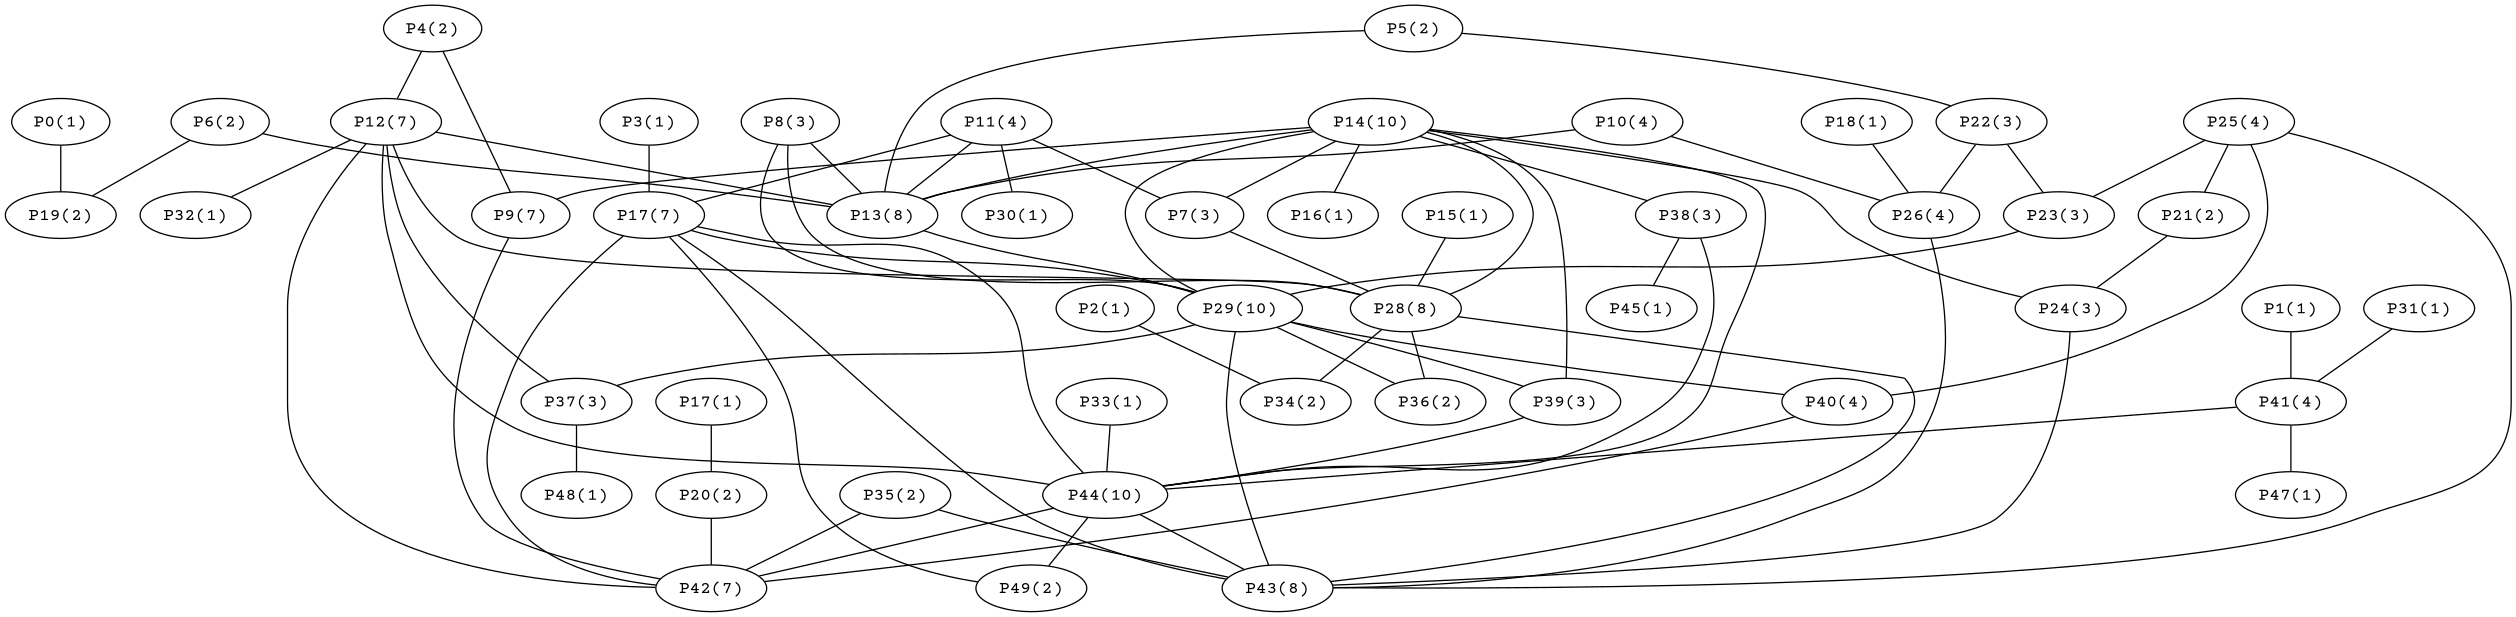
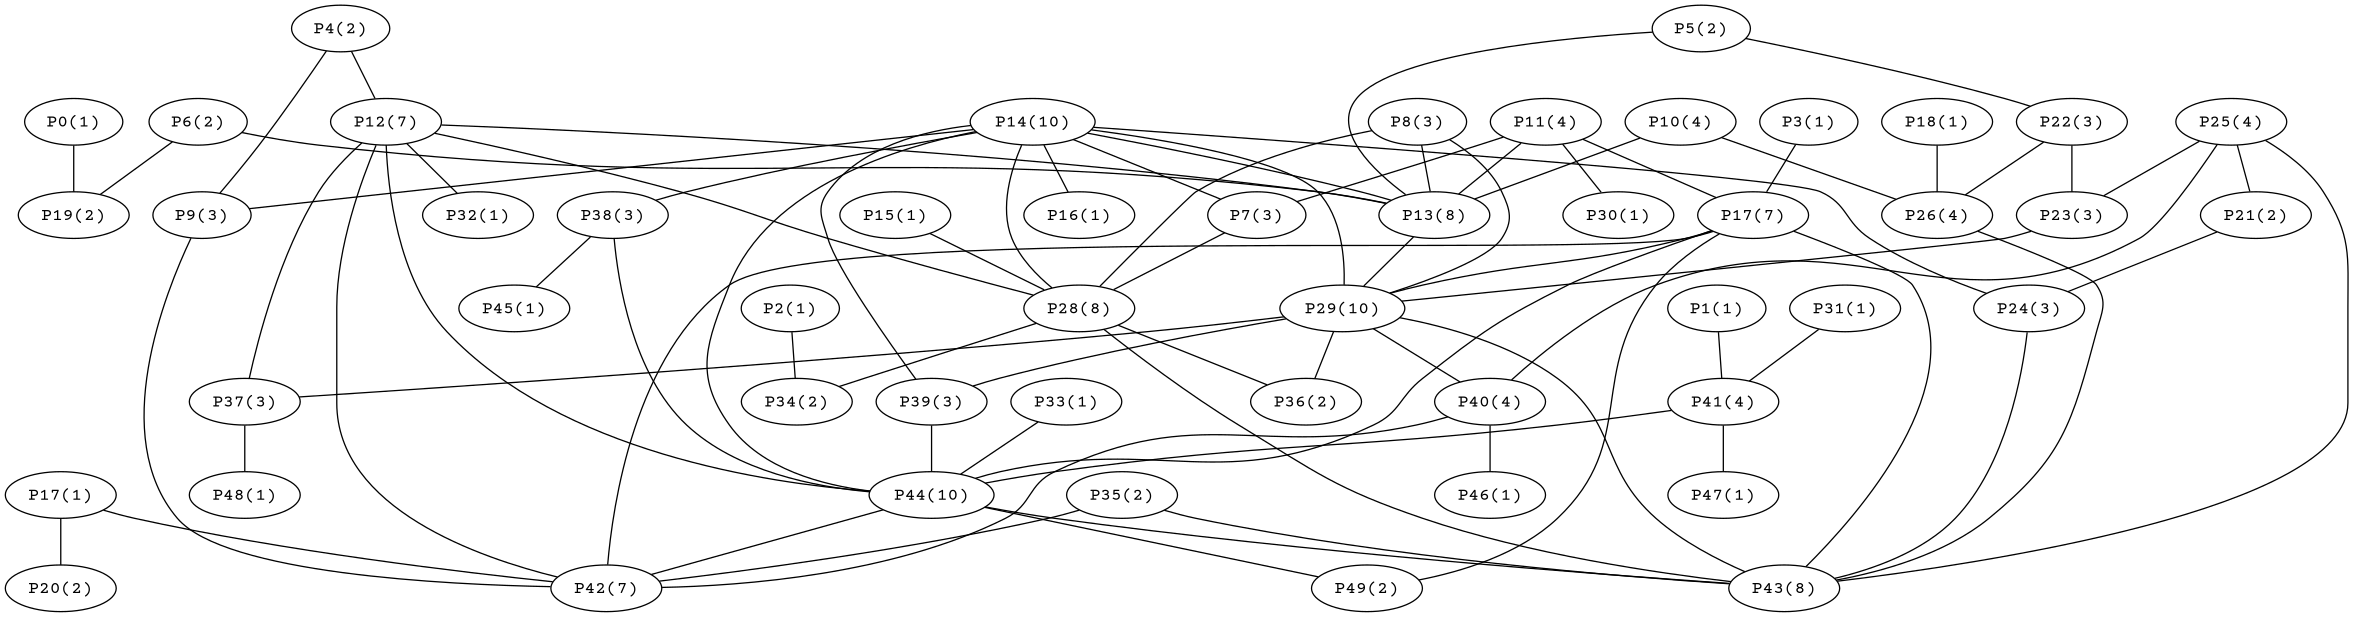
node "P9(7)": label "P9(7)" -> "P9(3)"
node "P46(1)": added
edge "P20(2)" -- "P42(7)": now "P17(1)" -- "P42(7)"
